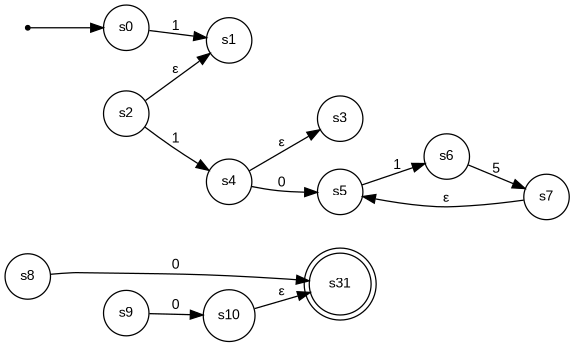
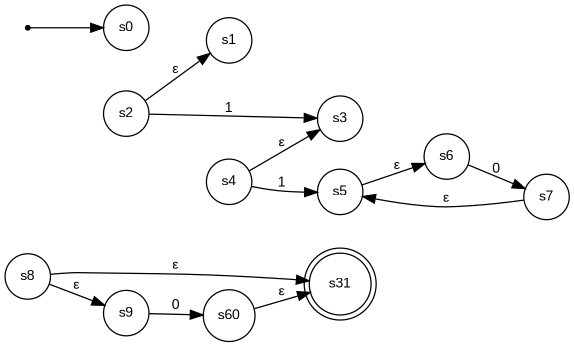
edge "s0" -> "s1": removed, label "1"
edge "s2" -> "s4": now "s2" -> "s3"
edge "s5" -> "s6": label "1" -> "ε"
edge "s6" -> "s7": label "5" -> "0"
edge "s4" -> "s5": label "0" -> "1"
edge "s8" -> "s31": label "0" -> "ε"
edge "s8" -> "s9": added, label "ε"
node "s10": label "s10" -> "s60"
